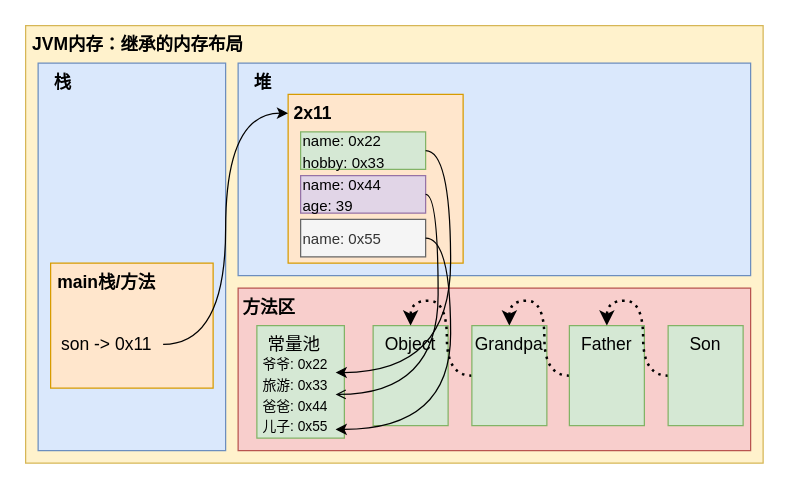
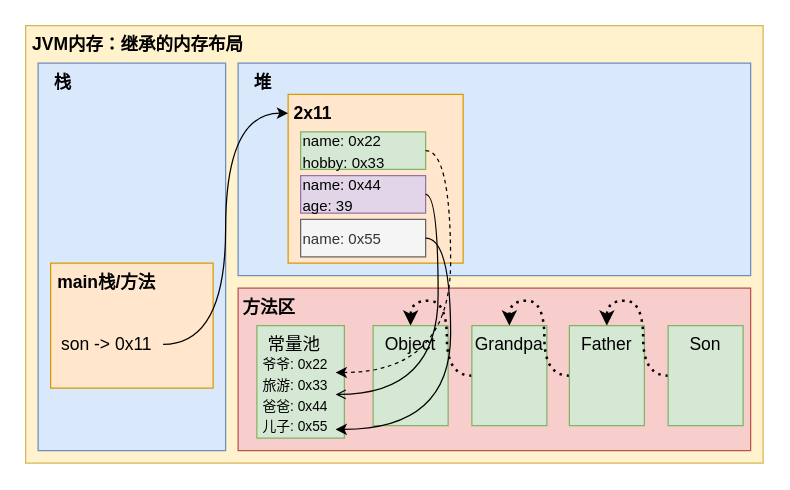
edge "name: 0x22 hobby: 0x33" -> "爷爷: 0x22 旅游: 0x33 爸爸: 0x44 儿子: 0x55": style solid -> dashed
